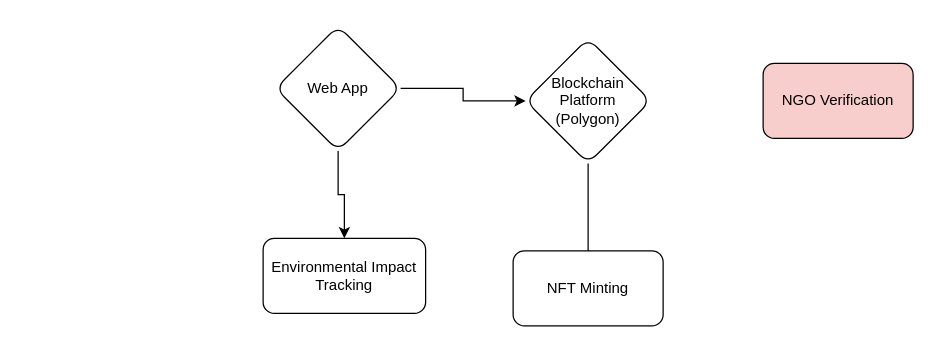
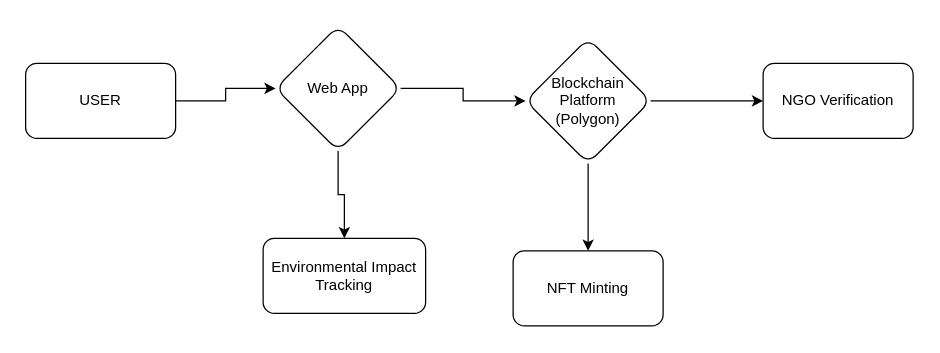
edge "USER" -> "Web App": added
node "USER": added
edge "Blockchain Platform (Polygon)" -> "NGO Verification": added
node "NGO Verification": fillcolor #f8cecc -> #ffffff
edge "Blockchain Platform (Polygon)" -- "NFT Minting": arrowhead none -> classic
